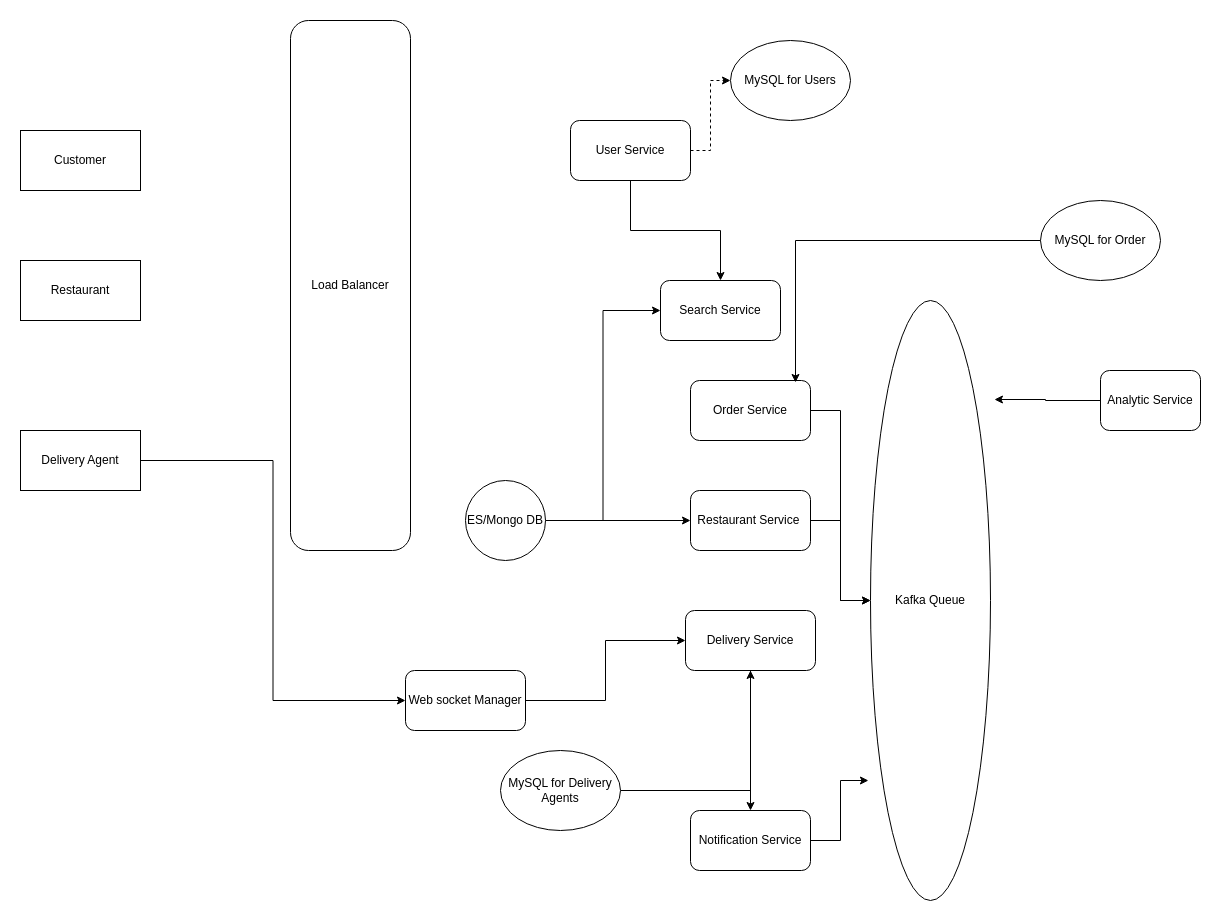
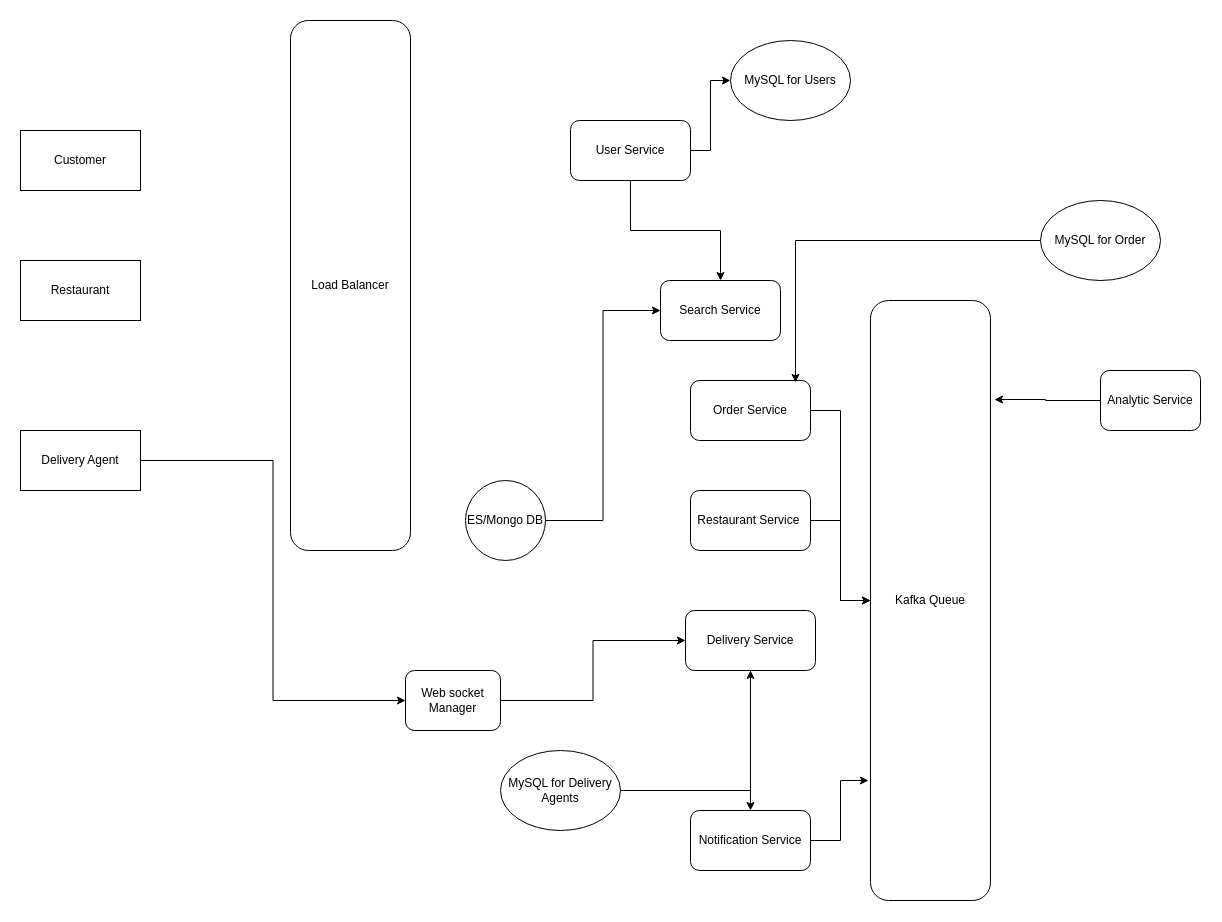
edge "User Service" -> "MySQL for Users": style dashed -> solid
edge "ES/Mongo DB" -> "Restaurant Service": removed
node "Kafka Queue": shape ellipse -> rounded rectangle
node "Web socket Manager": size 120x60 -> 95x60
